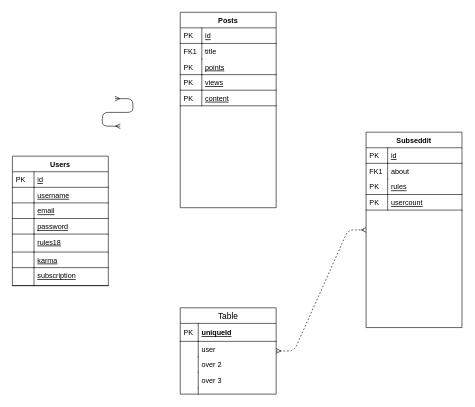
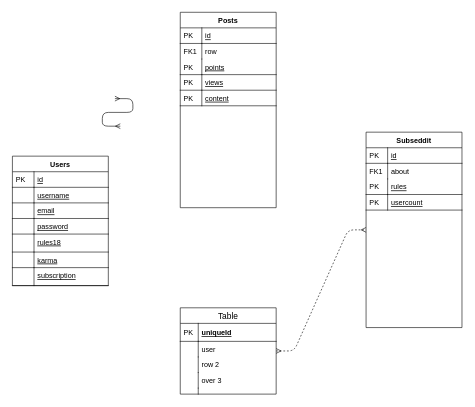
node "title": label "title" -> "row"
node "over 2": label "over 2" -> "row 2"
